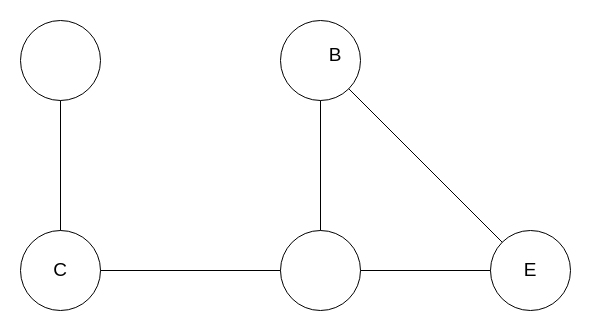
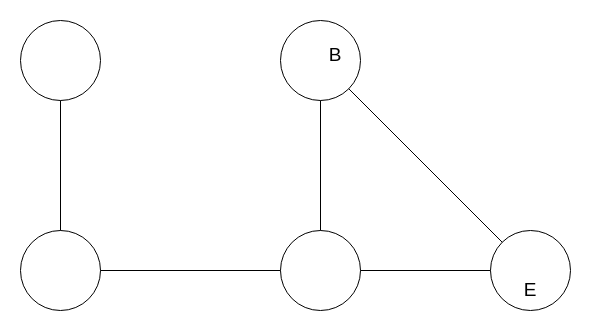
node "C": removed
node "E": moved (531, 271) -> (531, 291)
